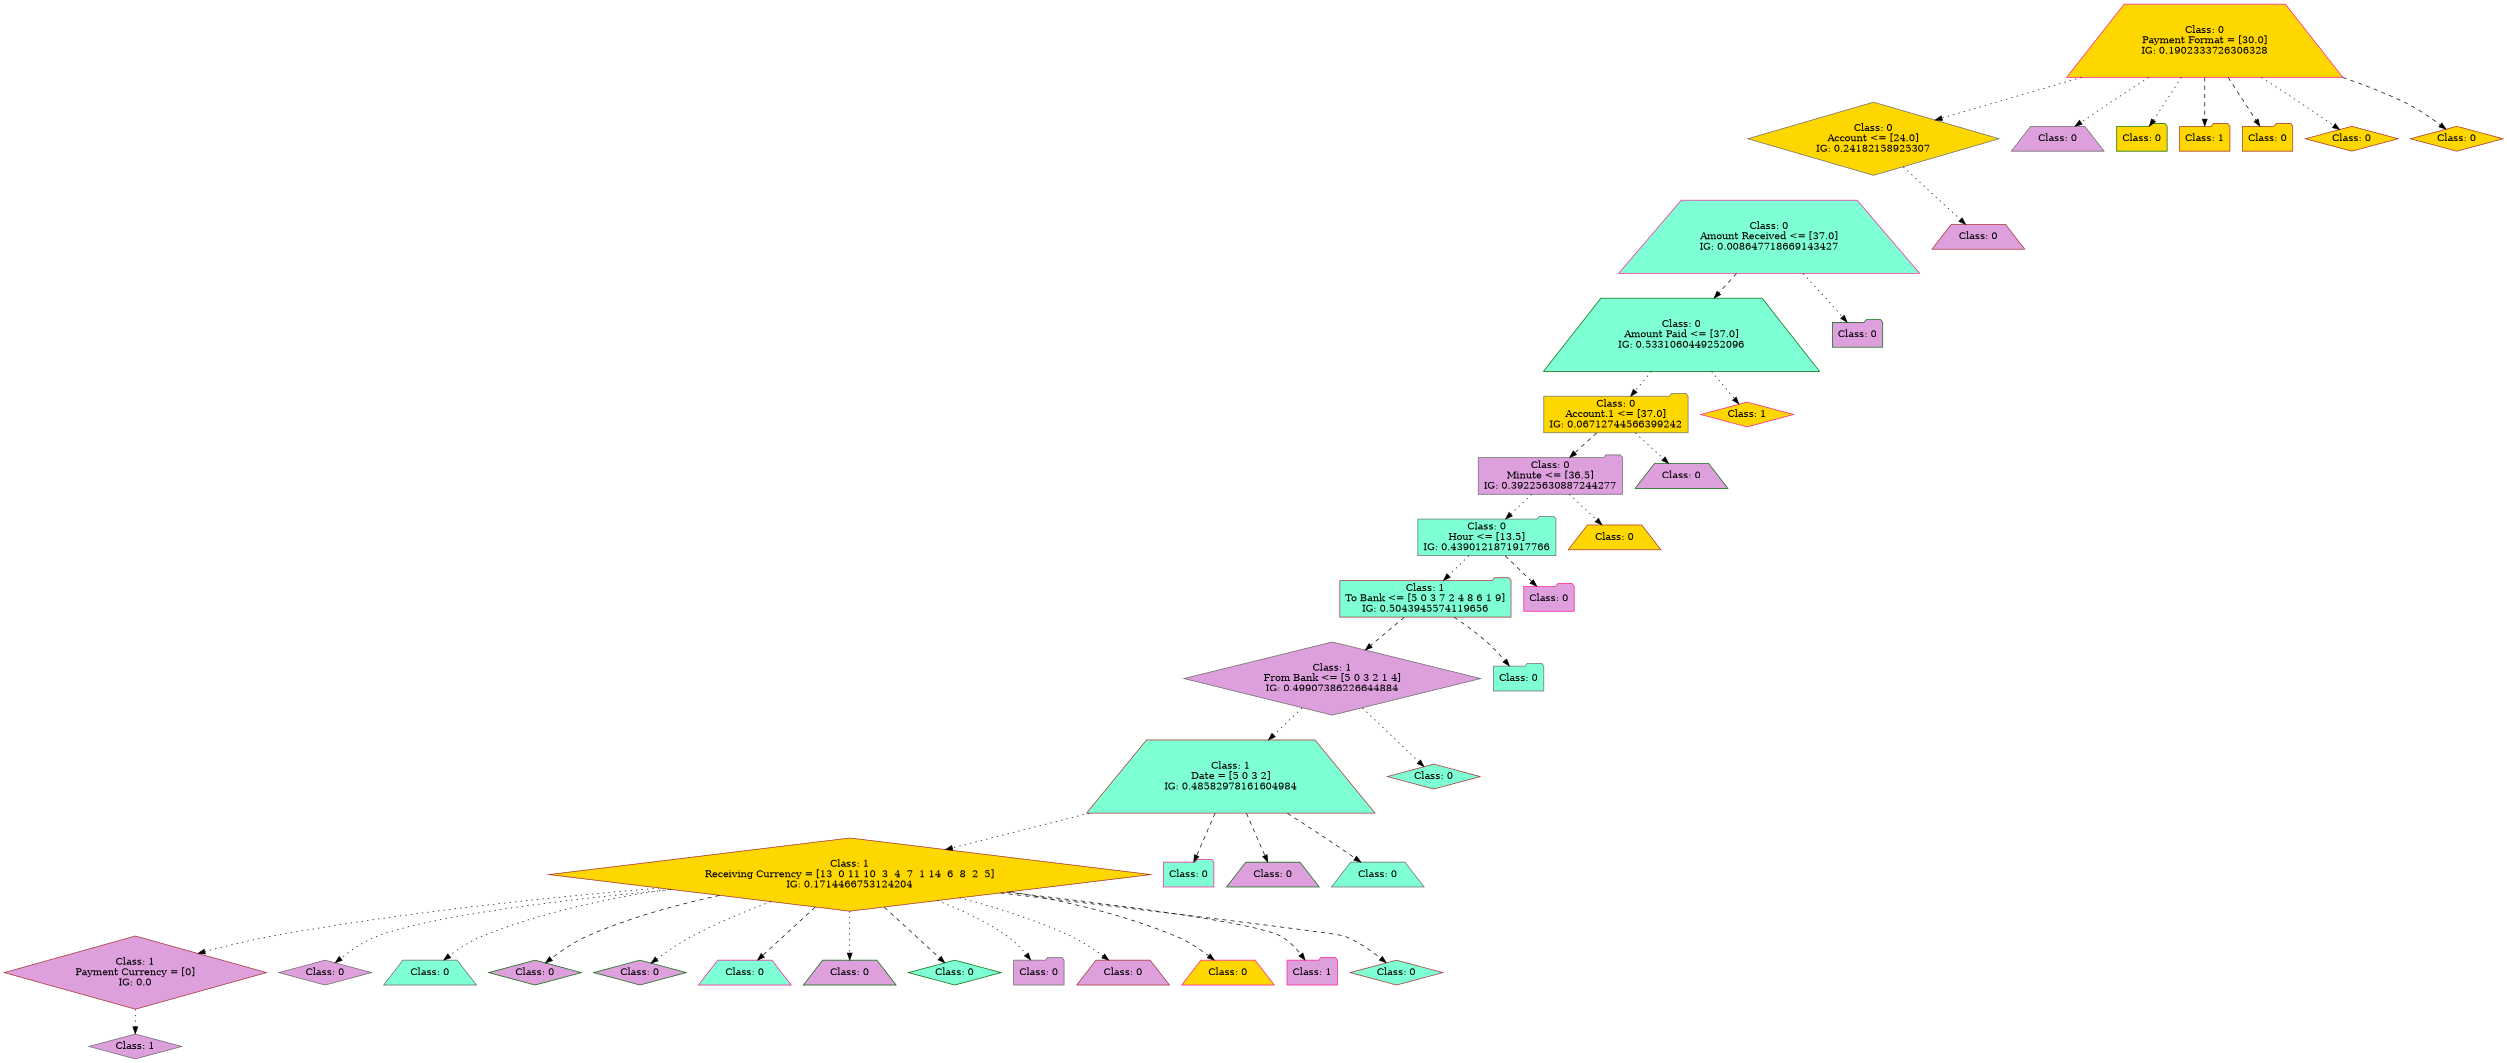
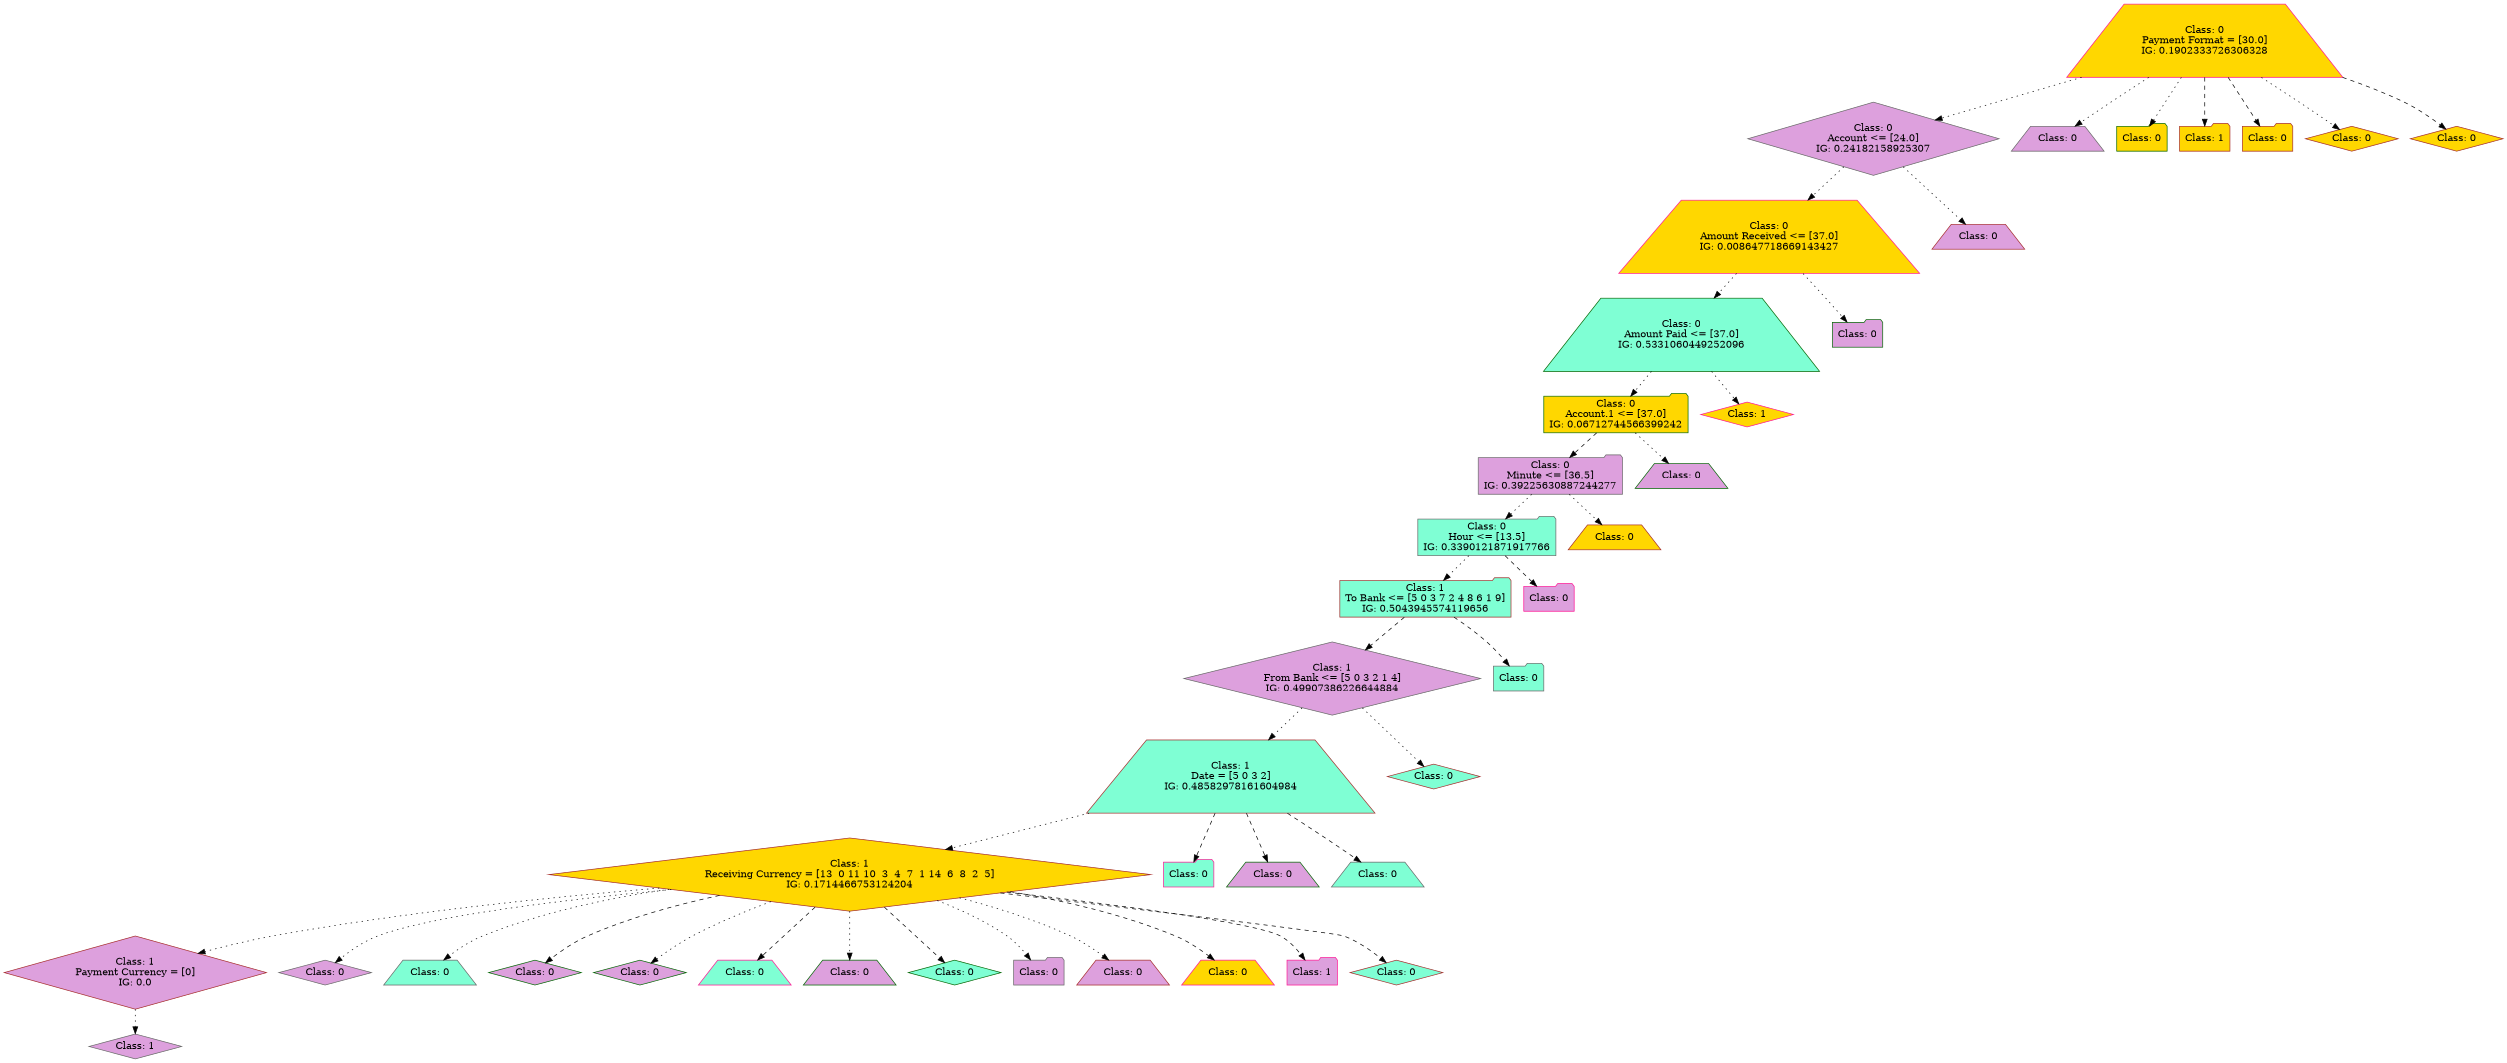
node "Class: 0 Account <= [24.0] IG: 0.24182158925307": fillcolor gold -> plum
edge "Class: 0 Account <= [24.0] IG: 0.24182158925307" -> "Class: 0 Amount Received <= [37.0] IG: 0.008647718669143427": added
node "Class: 0 Amount Received <= [37.0] IG: 0.008647718669143427": fillcolor aquamarine -> gold
edge "Class: 0 Amount Received <= [37.0] IG: 0.008647718669143427" -> "Class: 0 Amount Paid <= [37.0] IG: 0.5331060449252096": style dashed -> dotted
node "Class: 0 Account.1 <= [37.0] IG: 0.06712744566399242": color gray40 -> darkgreen
node "Class: 0 Hour <= [13.5] IG: 0.4390121871917766": label "Class: 0 Hour <= [13.5] IG: 0.4390121871917766" -> "Class: 0 Hour <= [13.5] IG: 0.3390121871917766"
